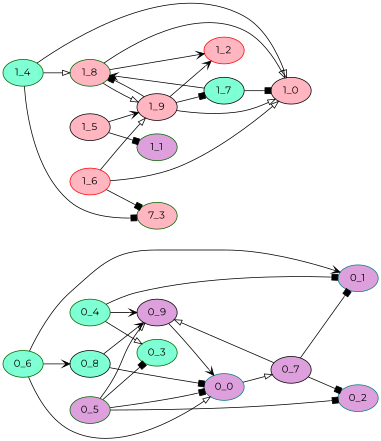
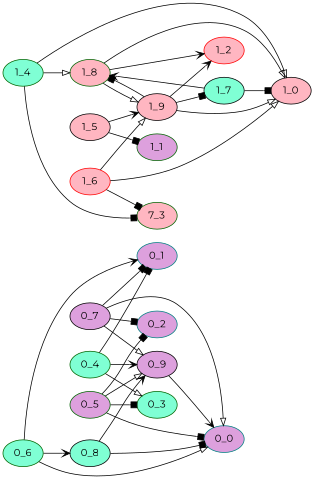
edge "0_0" -> "0_7": reversed
